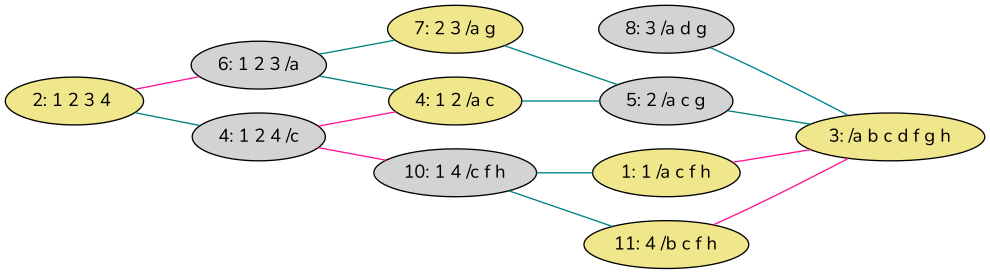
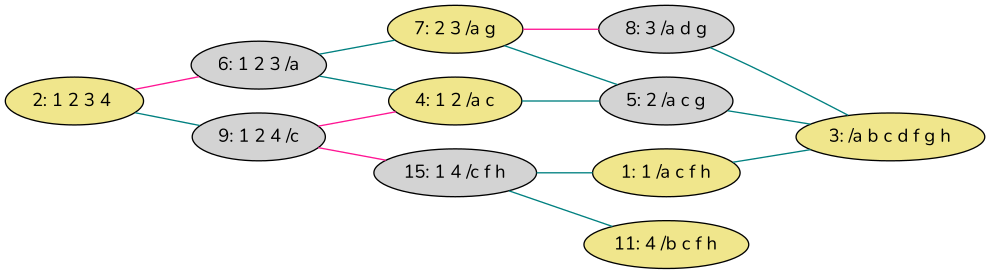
edge "7: 2 3 /a g" -- "8: 3 /a d g": added
node "4: 1 2 4 /c": label "4: 1 2 4 /c" -> "9: 1 2 4 /c"
edge "3: /a b c d f g h" -- "1: 1 /a c f h": color deeppink -> teal
node "10: 1 4 /c f h": label "10: 1 4 /c f h" -> "15: 1 4 /c f h"
edge "3: /a b c d f g h" -- "11: 4 /b c f h": removed
